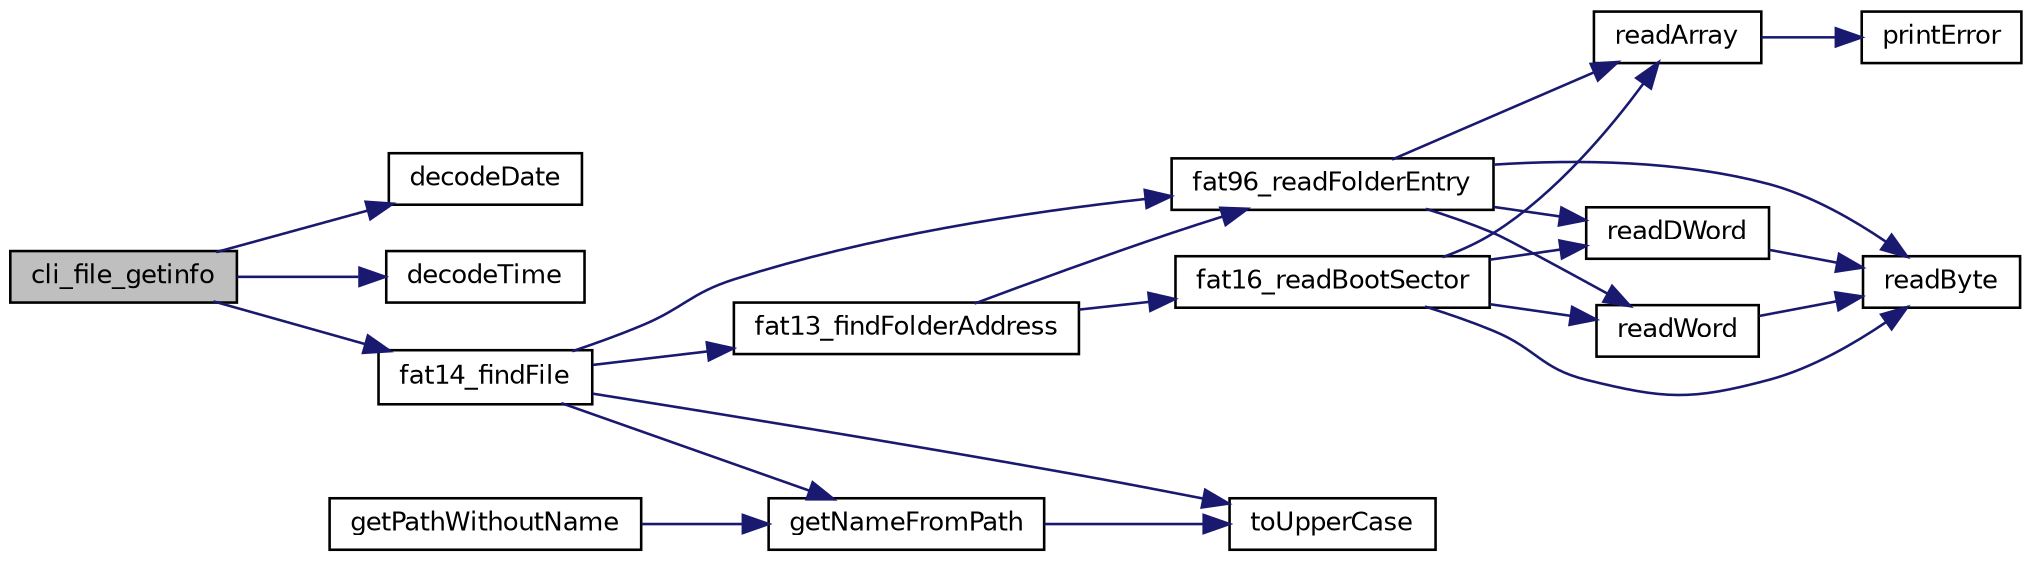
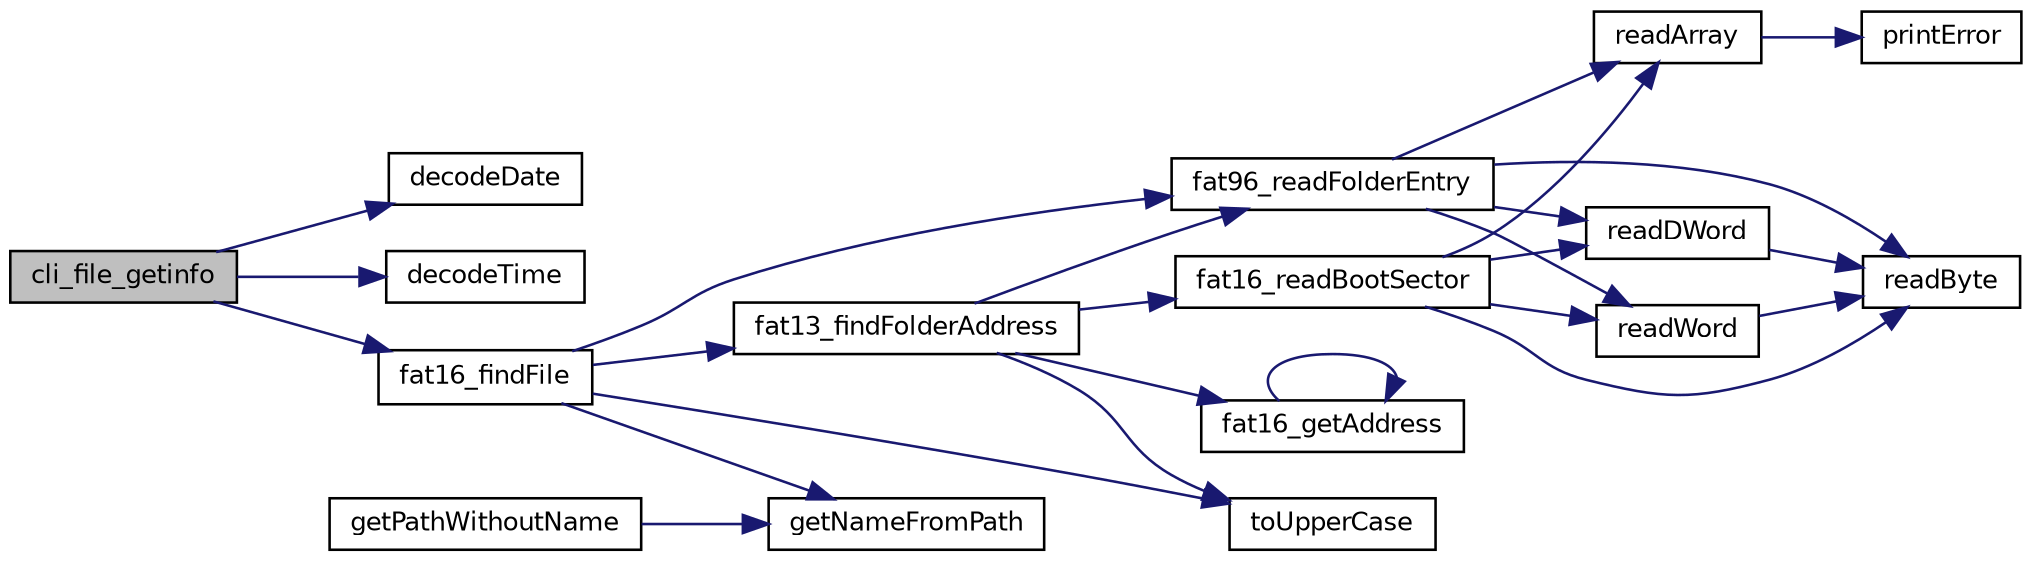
node "fat14_findFile": label "fat14_findFile" -> "fat16_findFile"
node "fat16_getAddress": added
edge "getNameFromPath" -> "toUpperCase": now "fat13_findFolderAddress" -> "toUpperCase"
